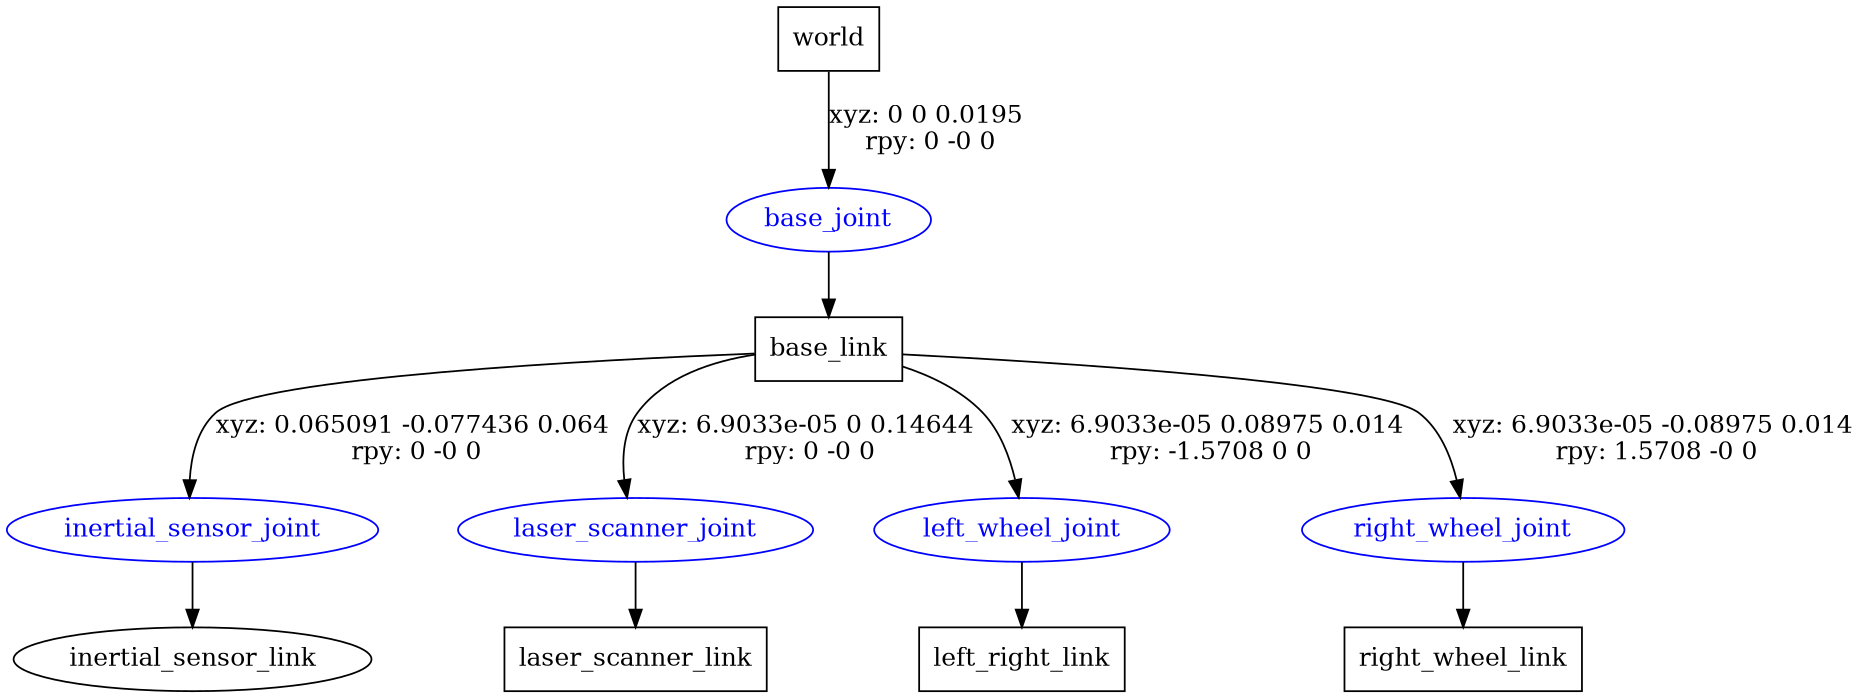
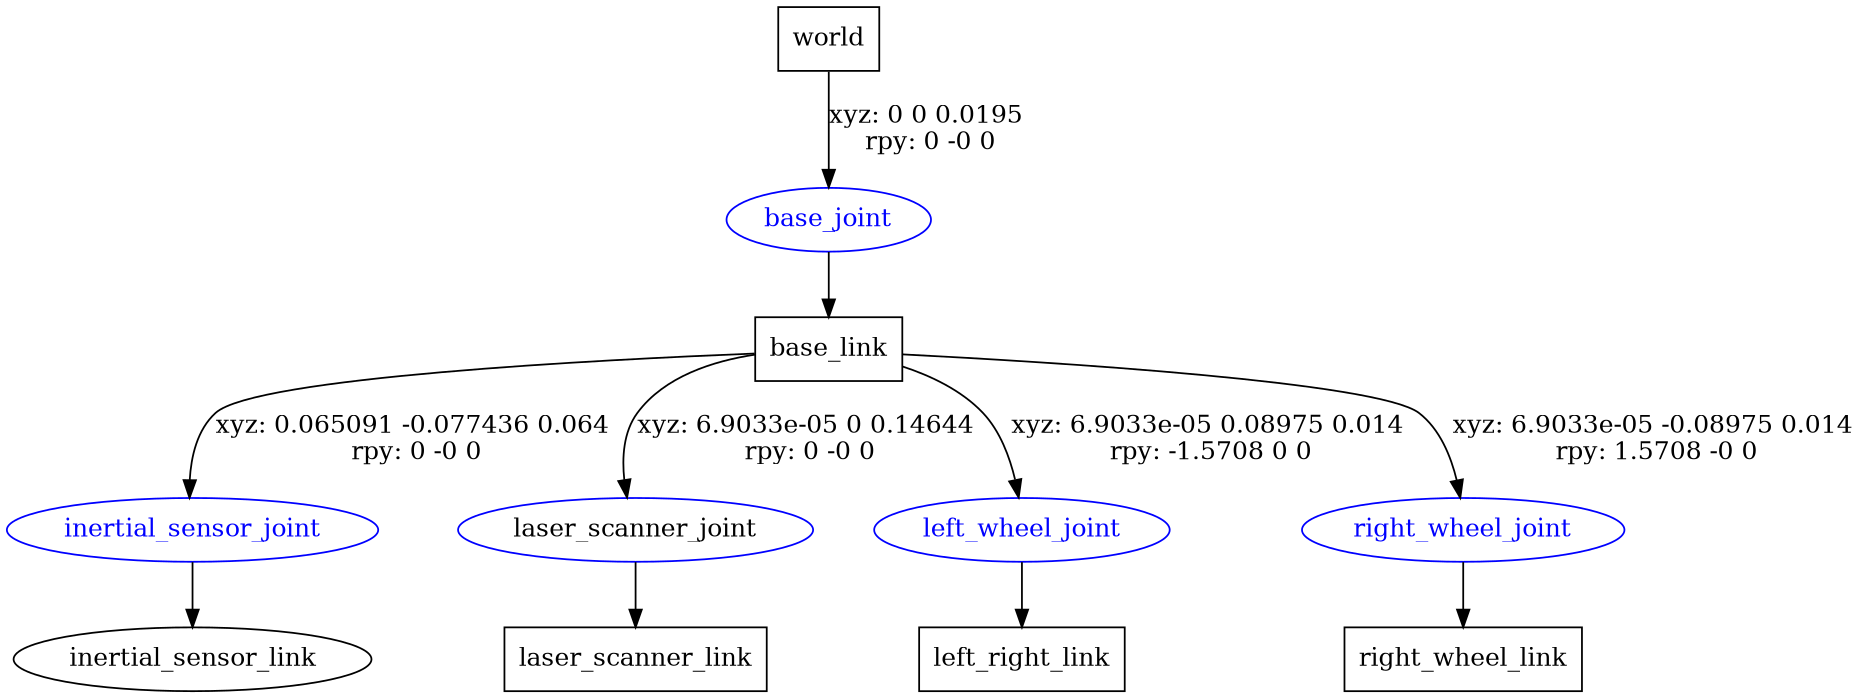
node "laser_scanner_joint": fontcolor blue -> black
